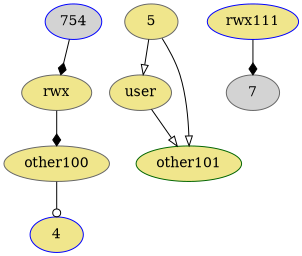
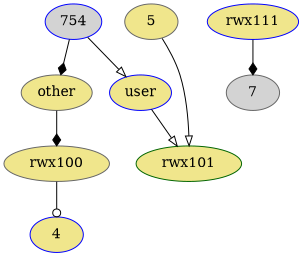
edge "5" -> "user": now "754" -> "user"
node "rwx": label "rwx" -> "other"
node "user": color gray40 -> blue
node "other100": label "other100" -> "rwx100"
node "other101": label "other101" -> "rwx101"
